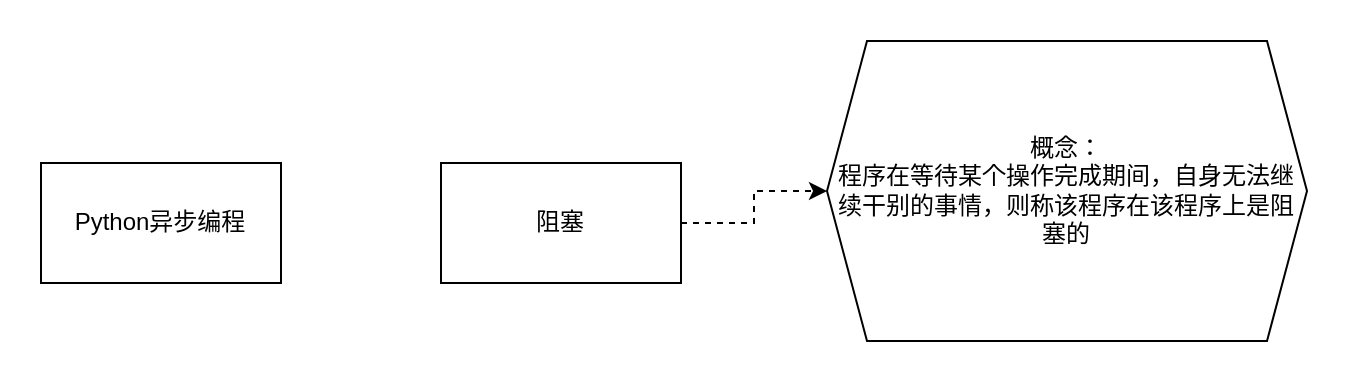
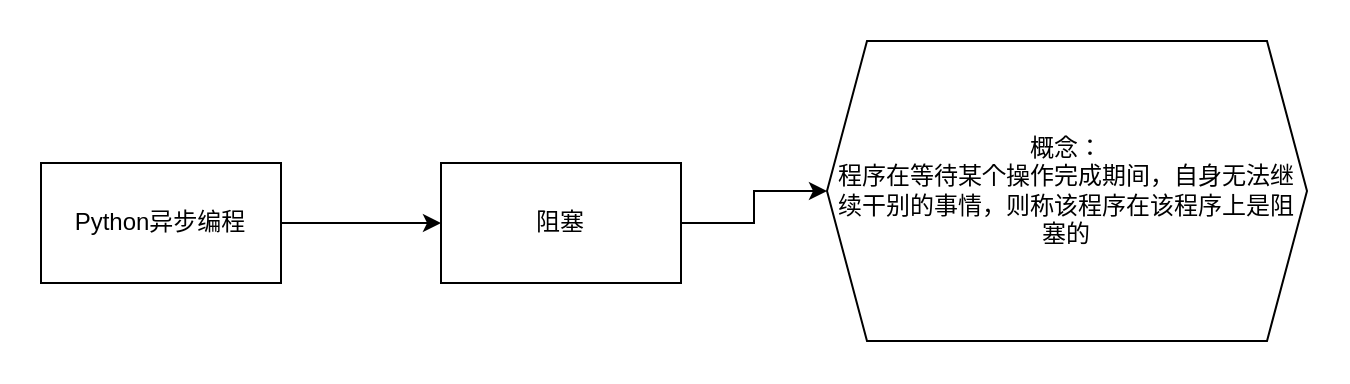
edge "阻塞" -> "概念： 程序在等待某个操作完成期间，自身无法继续干别的事情，则称该程序在该程序上是阻塞的": style dashed -> solid
edge "Python异步编程" -> "阻塞": added
